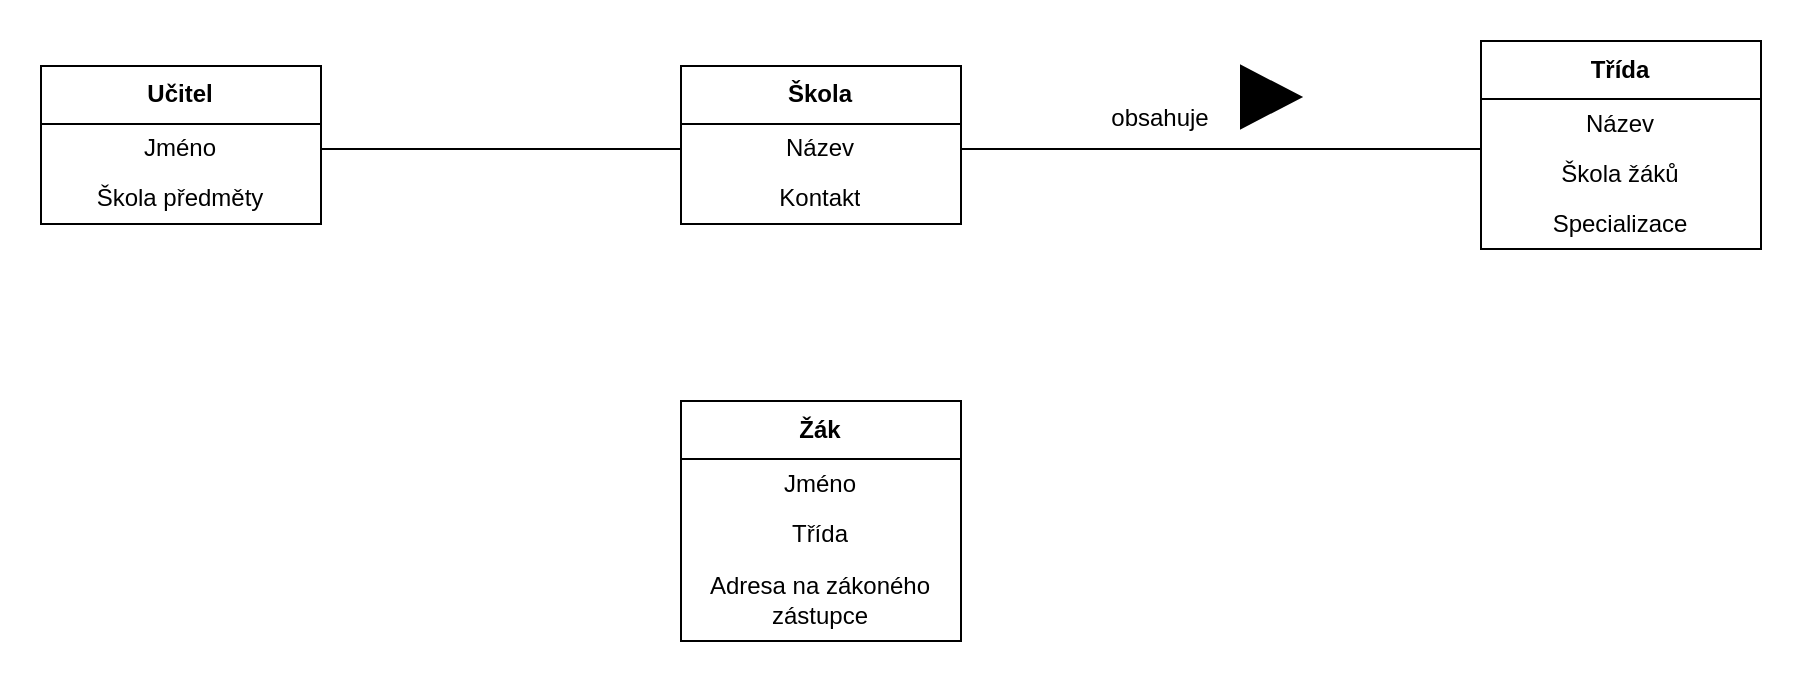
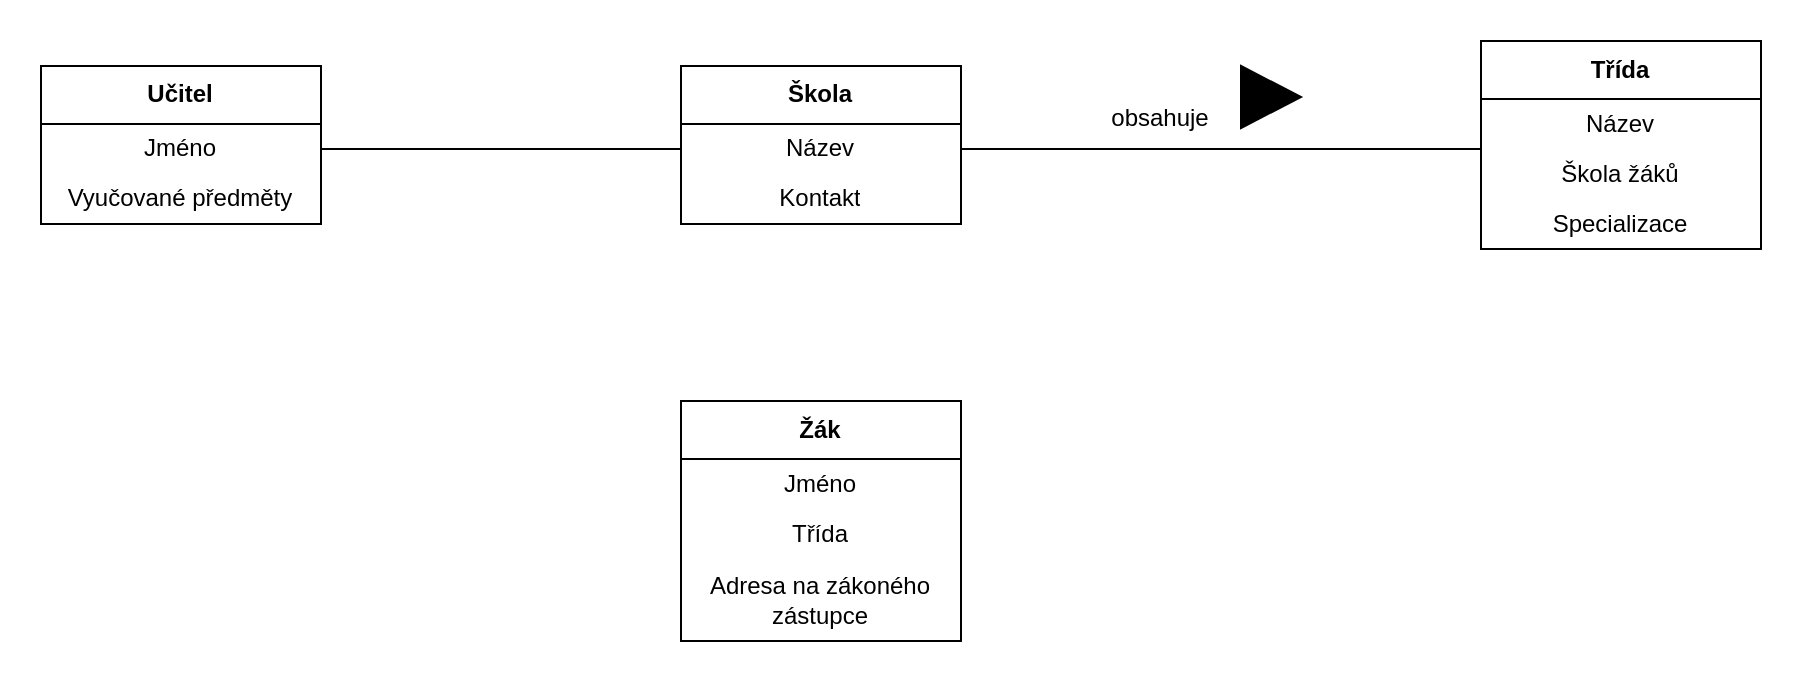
node "Škola předměty": label "Škola předměty" -> "Vyučované předměty"
